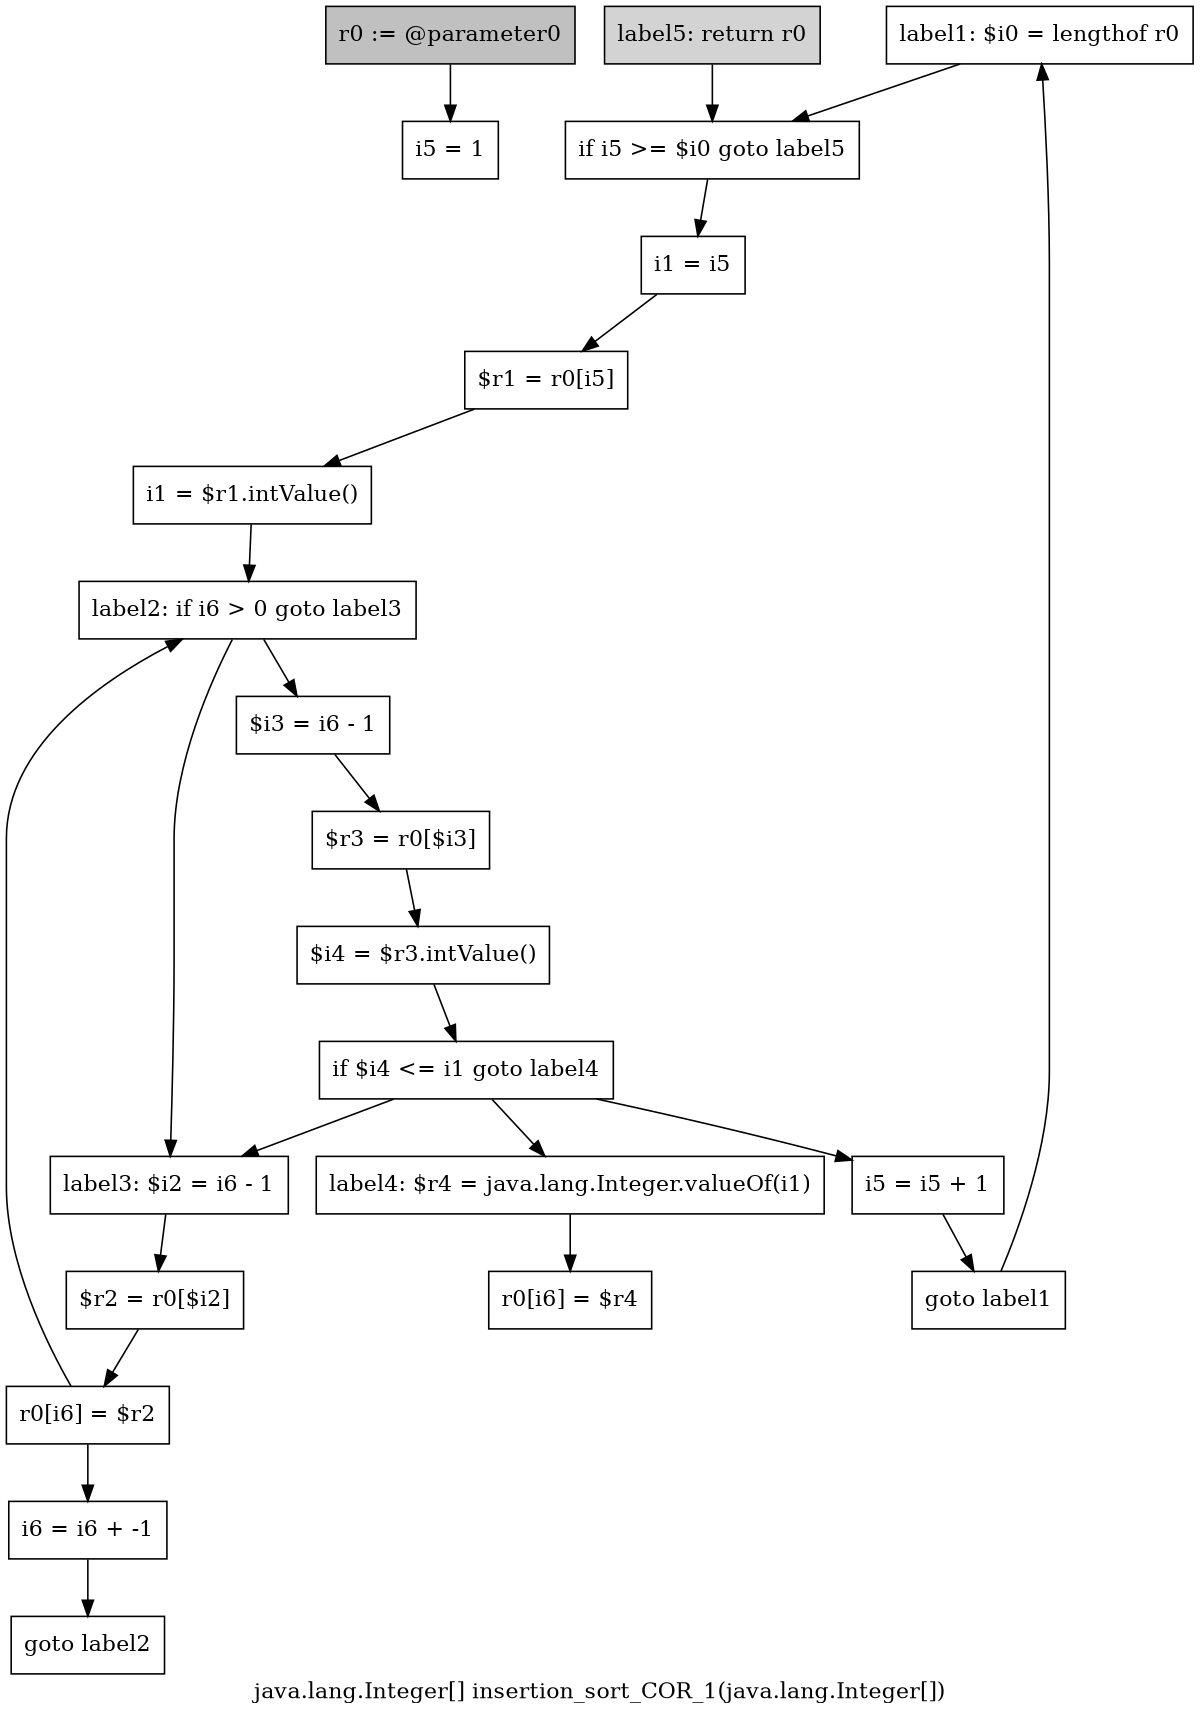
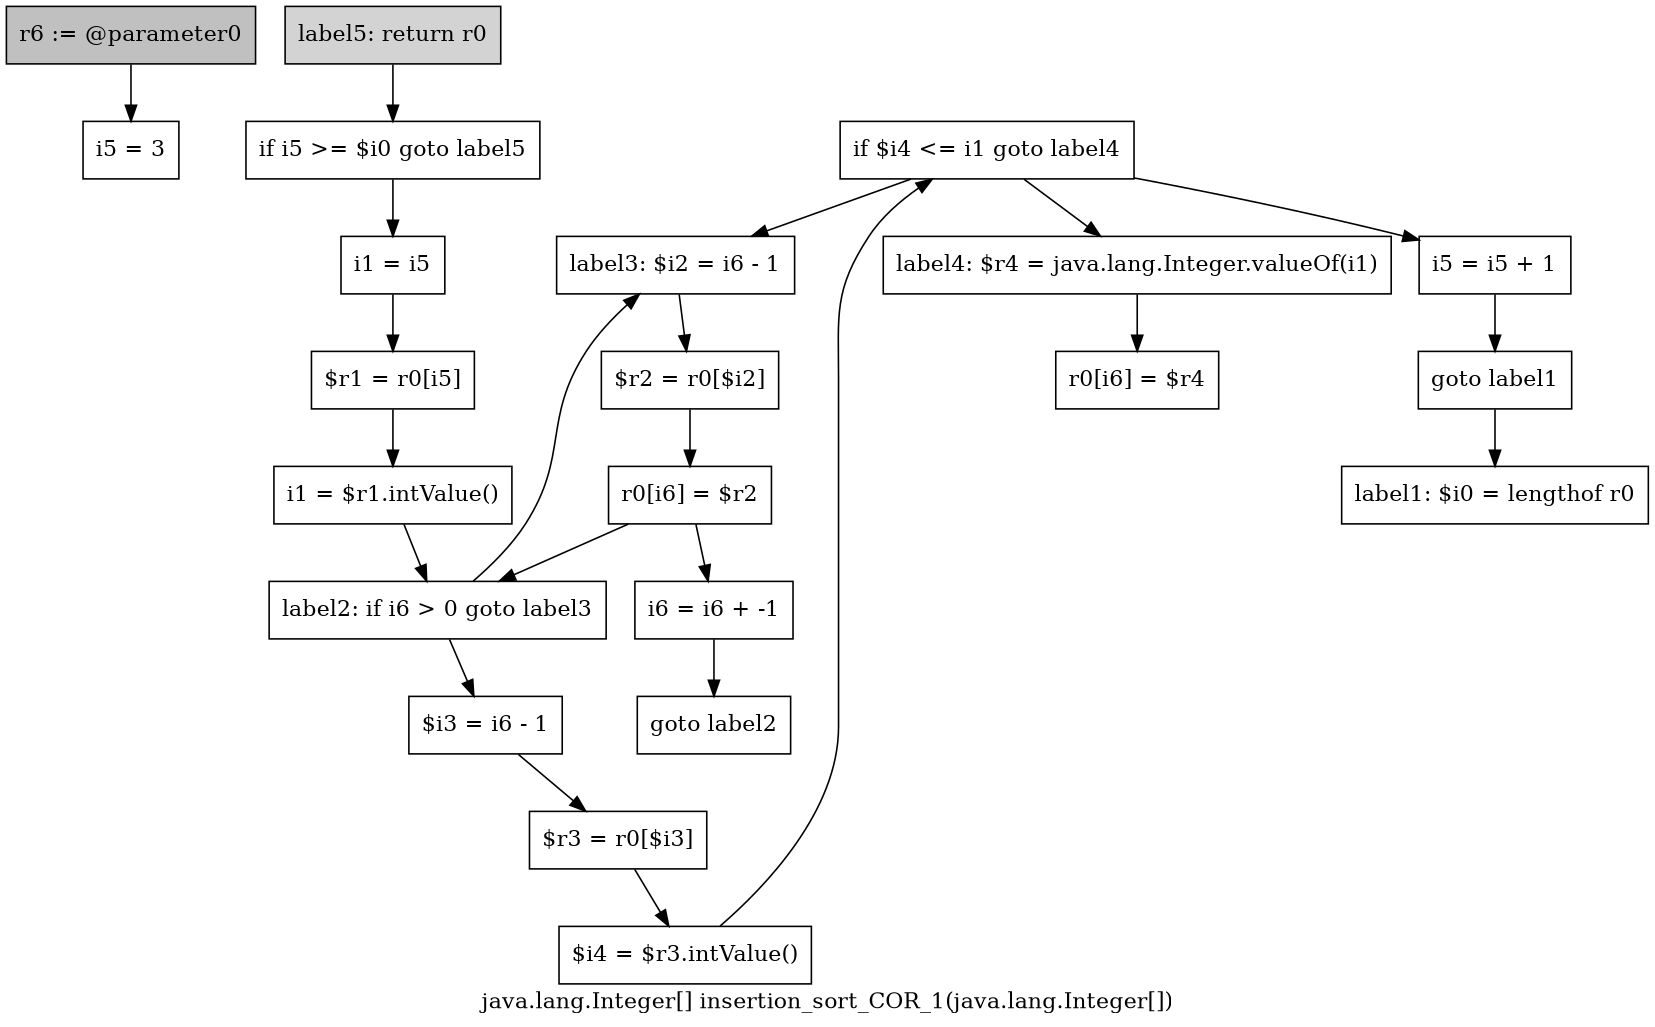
node "r0 := @parameter0": label "r0 := @parameter0" -> "r6 := @parameter0"
edge "label1: $i0 = lengthof r0" -> "if i5 >= $i0 goto label5": removed
node "i5 = 1": label "i5 = 1" -> "i5 = 3"
